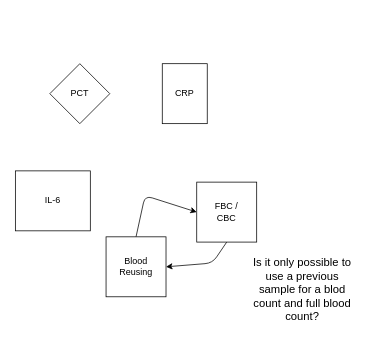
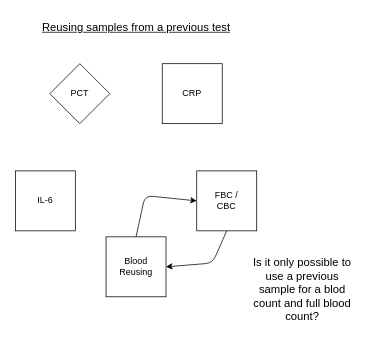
node "Reusing samples from a previous test": added
node "CRP": size 45x60 -> 60x60
node "IL-6": size 75x60 -> 60x60
node "FBC / CBC": moved (227, 212) -> (227, 201)
